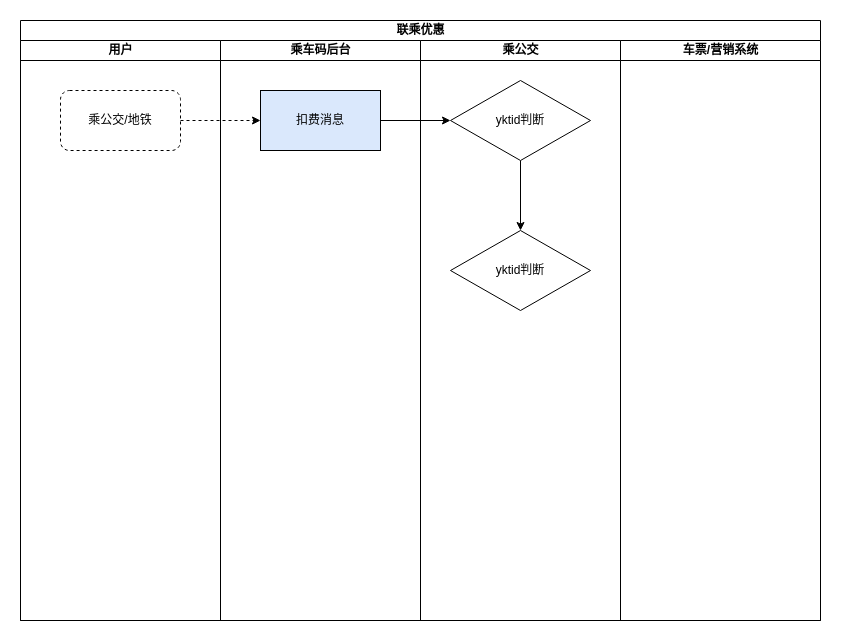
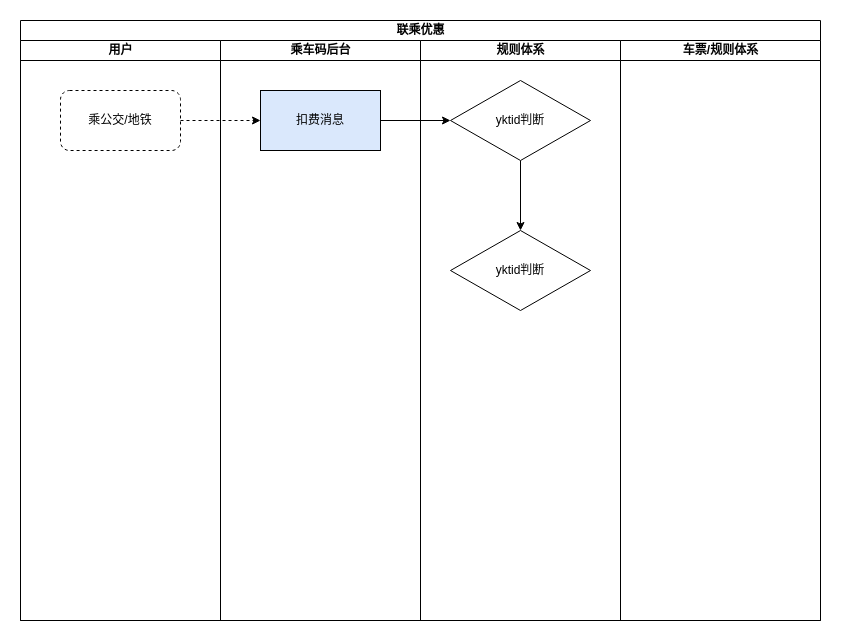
node "乘公交": label "乘公交" -> "规则体系"
node "车票/营销系统": label "车票/营销系统" -> "车票/规则体系"
